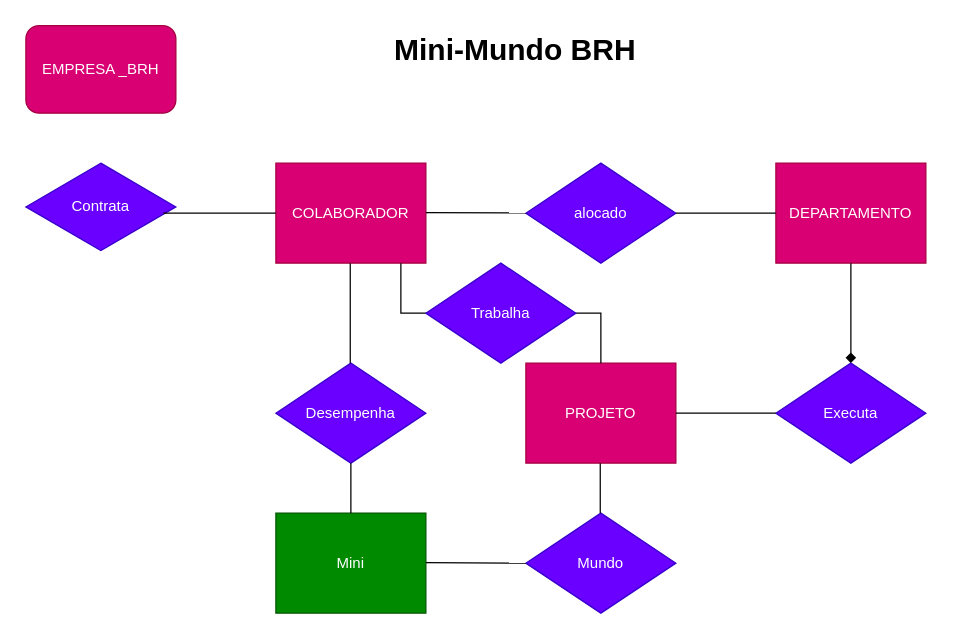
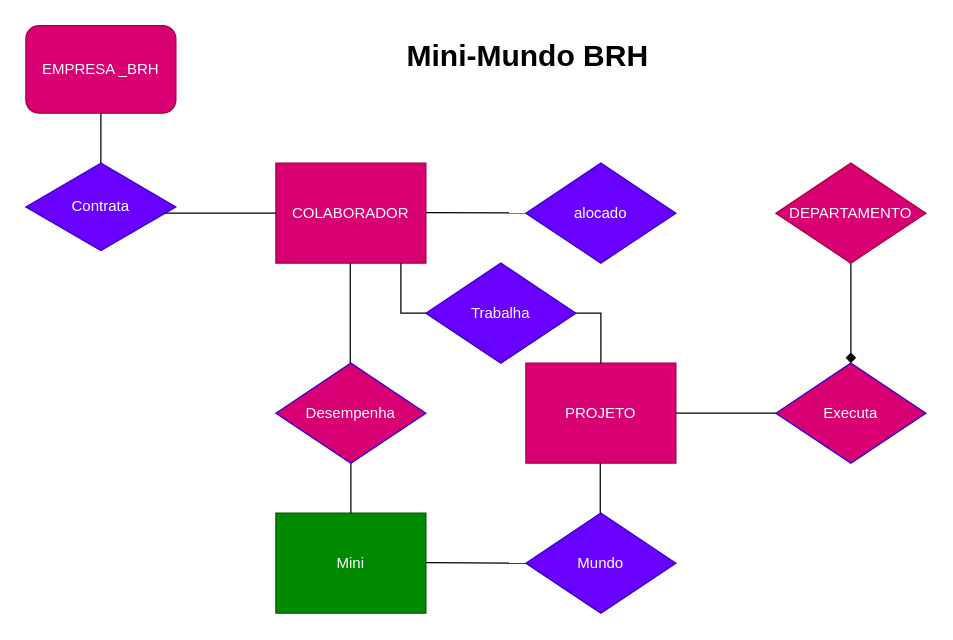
node "Mini-Mundo BRH": moved (519, 57) -> (532, 63)
edge "EMPRESA _BRH" -- "Contrata": added
edge "alocado" -- "DEPARTAMENTO": removed
node "DEPARTAMENTO": shape rectangle -> diamond
node "Desempenha": fillcolor #6a00ff -> #d80073
node "Executa": fillcolor #6a00ff -> #d80073
